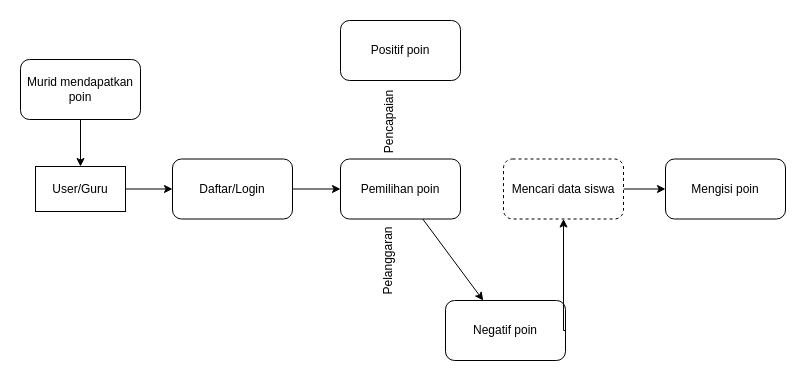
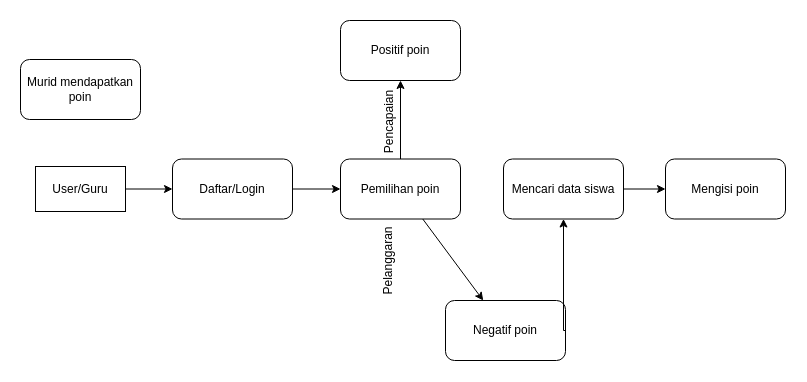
edge "Pemilihan poin" -> "Positif poin": added
edge "Murid mendapatkan poin" -> "User/Guru": removed
node "Mencari data siswa": style dashed -> solid
